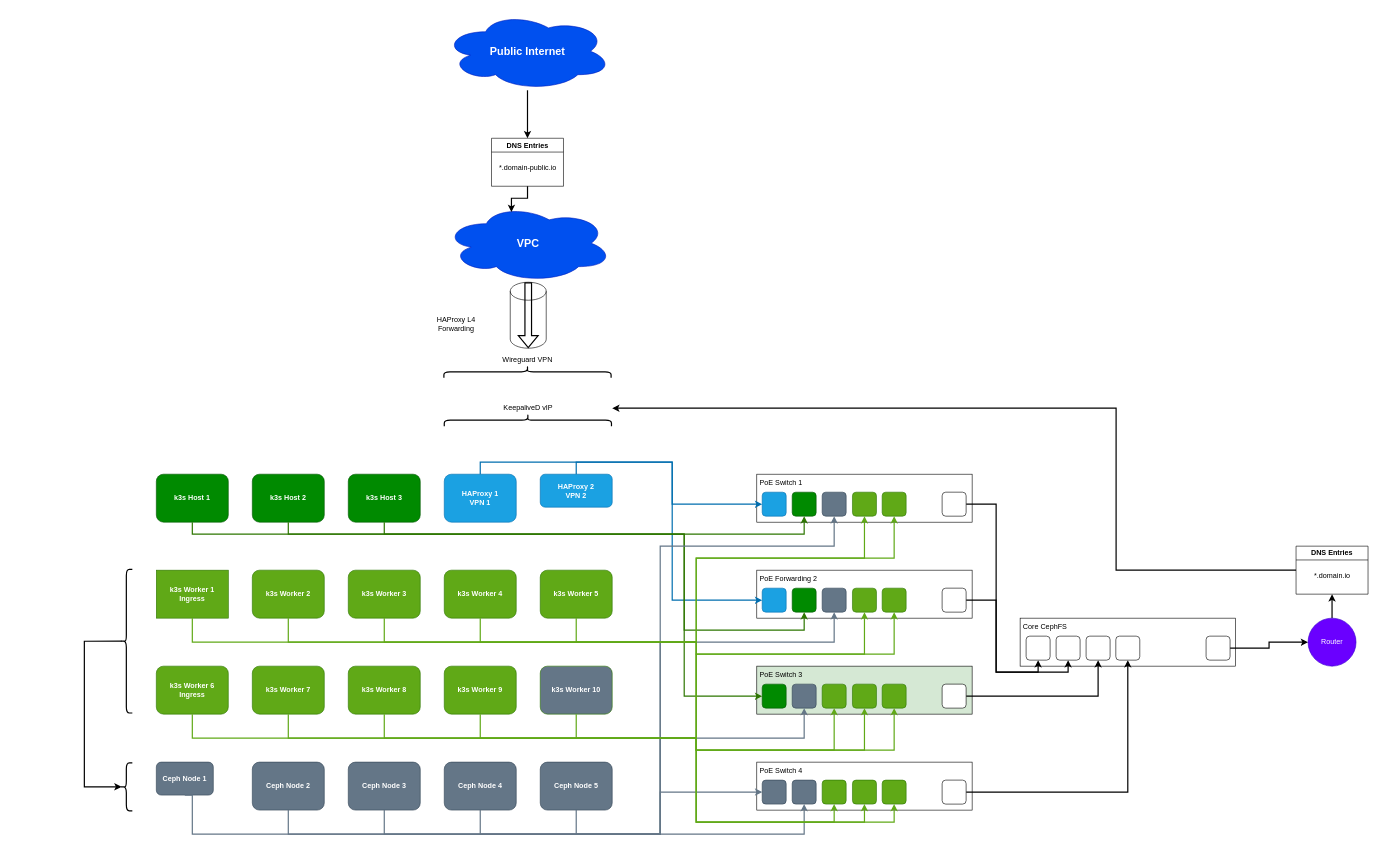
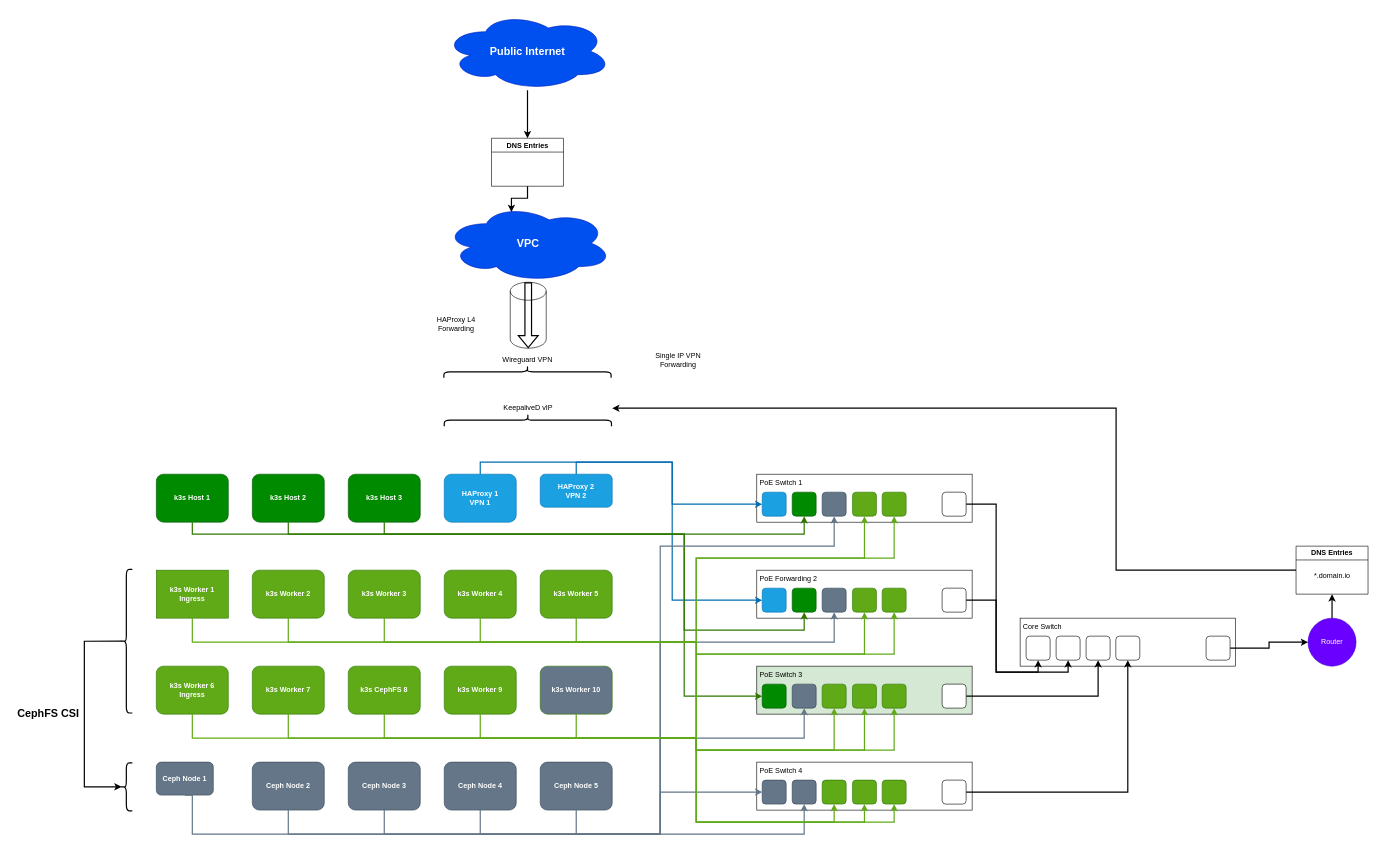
node "*.domain-public.io": removed
node "Single IP VPN Forwarding": added
node "Core CephFS": label "Core CephFS" -> "Core Switch"
node "k3s Worker 8": label "k3s Worker 8" -> "k3s CephFS 8"
node "CephFS CSI": added
